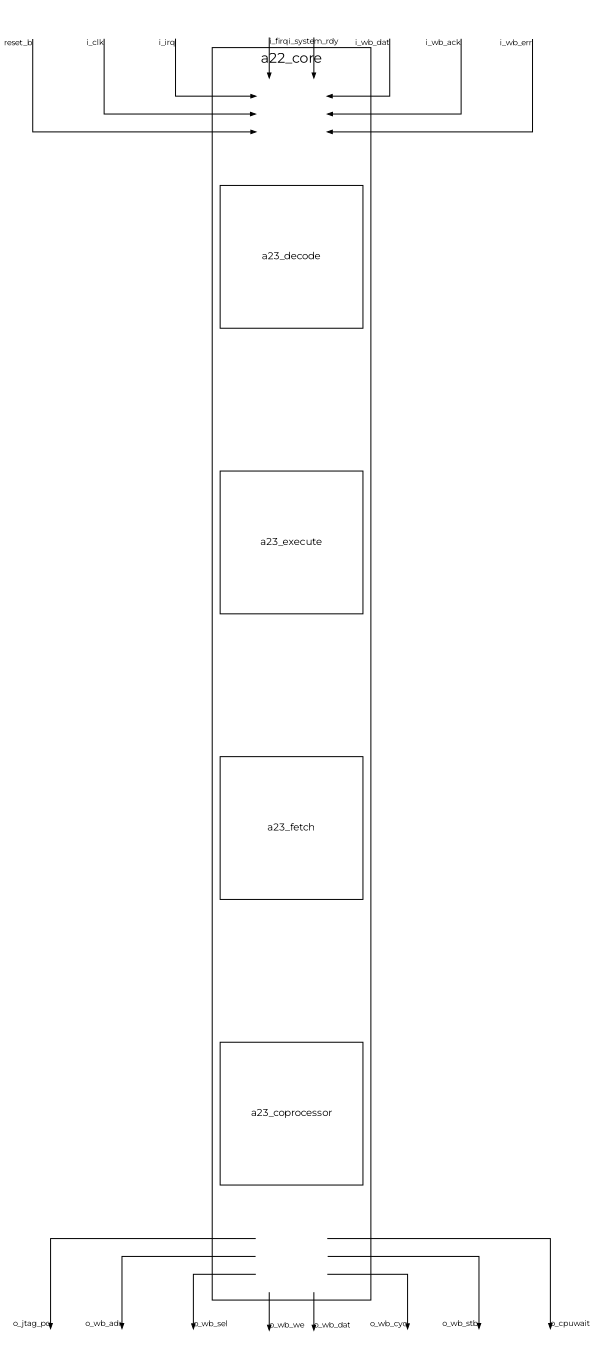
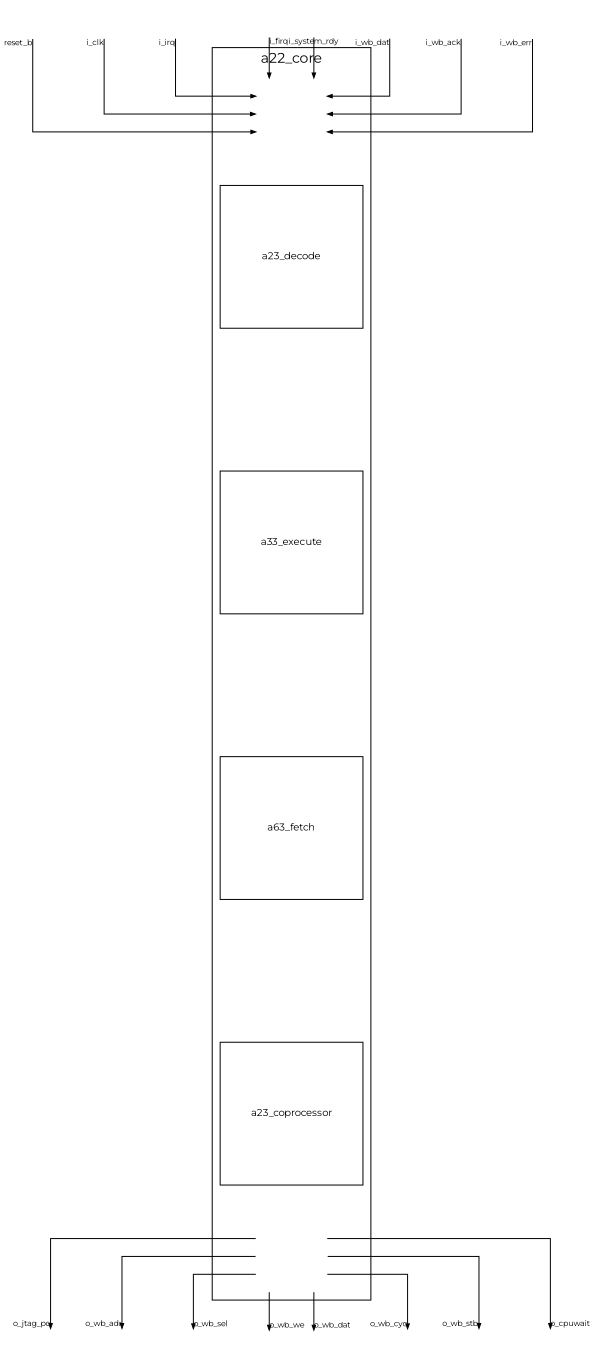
node "a23_execute": label "a23_execute" -> "a33_execute"
node "a23_fetch": label "a23_fetch" -> "a63_fetch"
